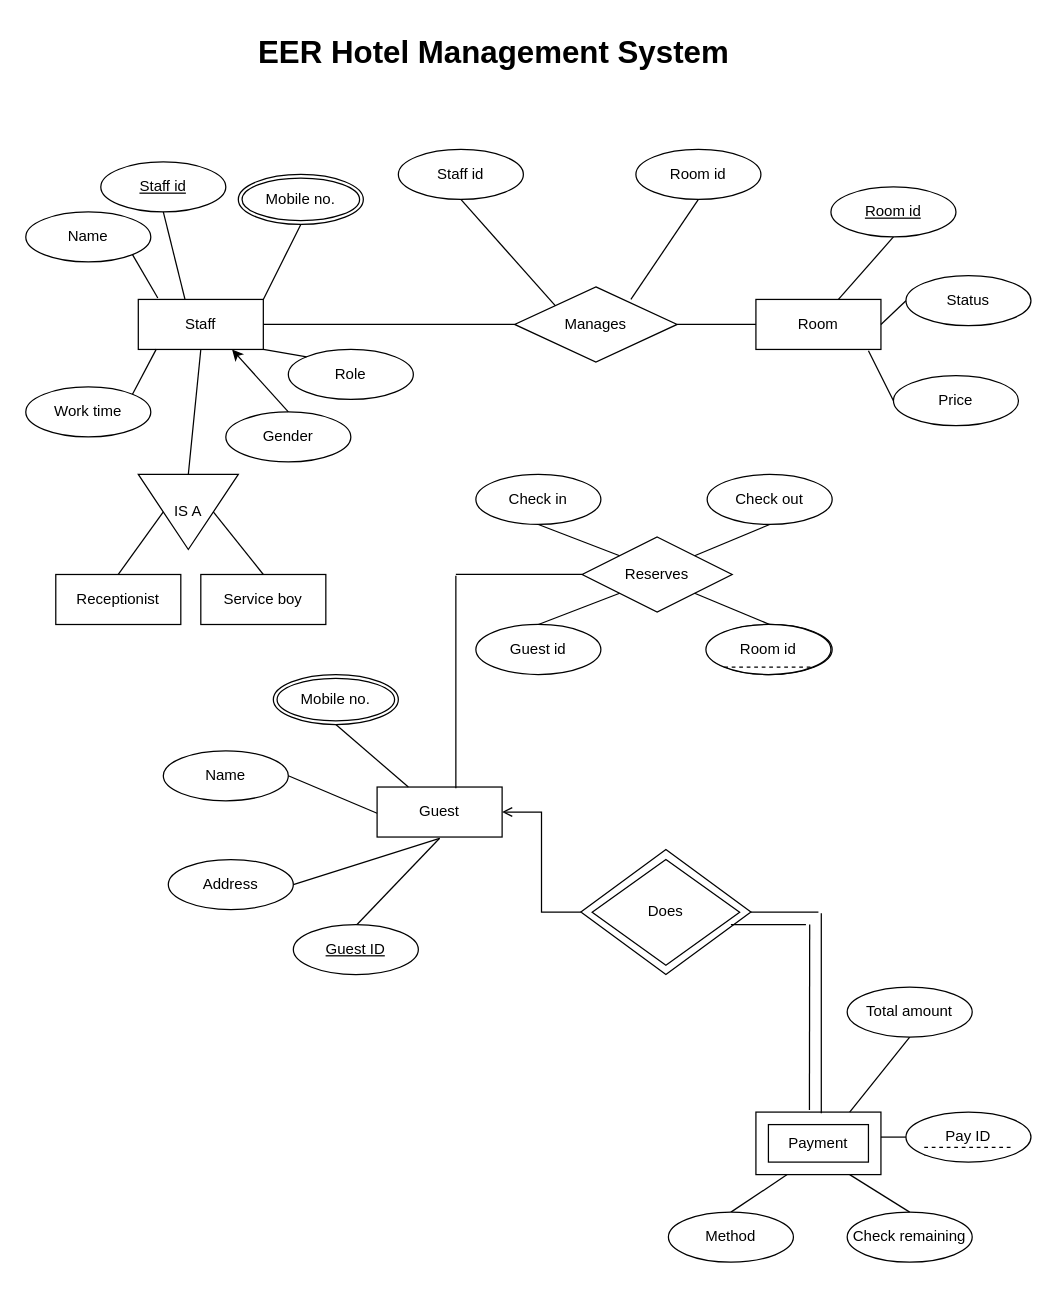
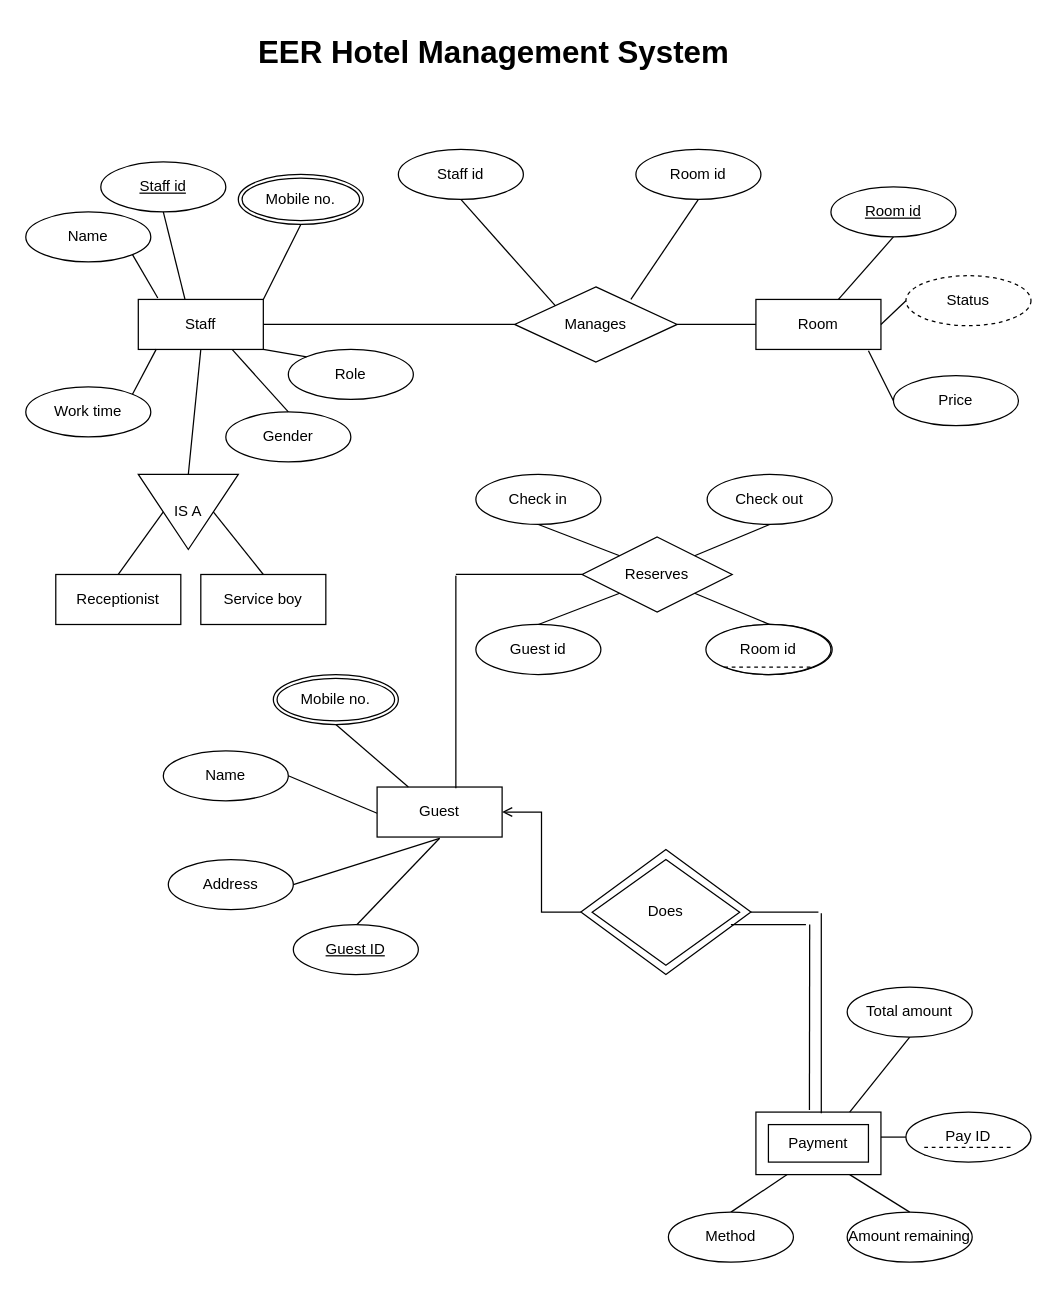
node "Status": style solid -> dashed
edge "Gender" -> "Staff": arrowhead classic -> none
node "Check remaining": label "Check remaining" -> "Amount remaining"
